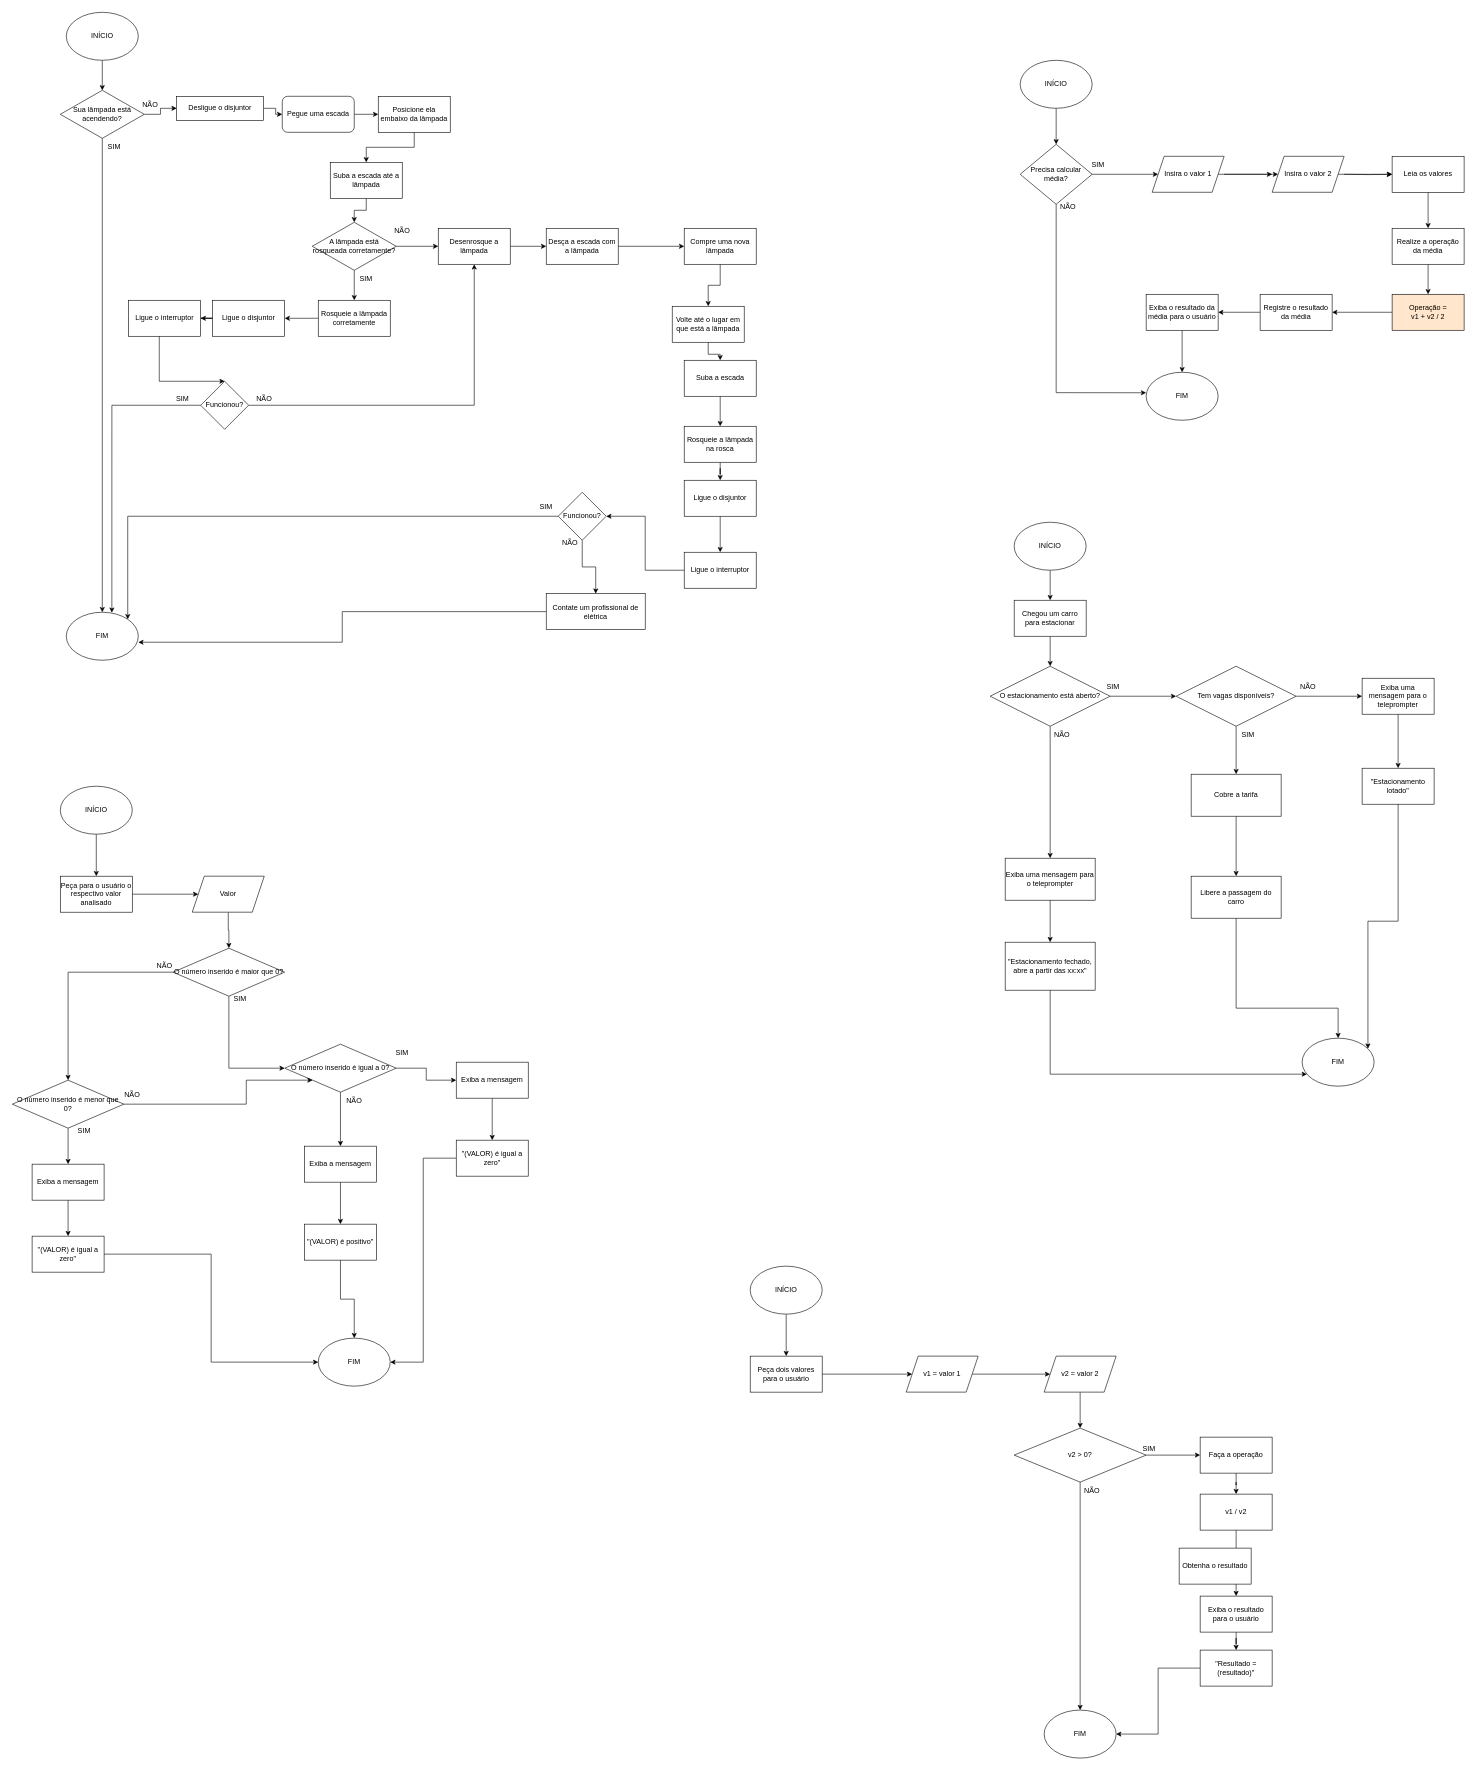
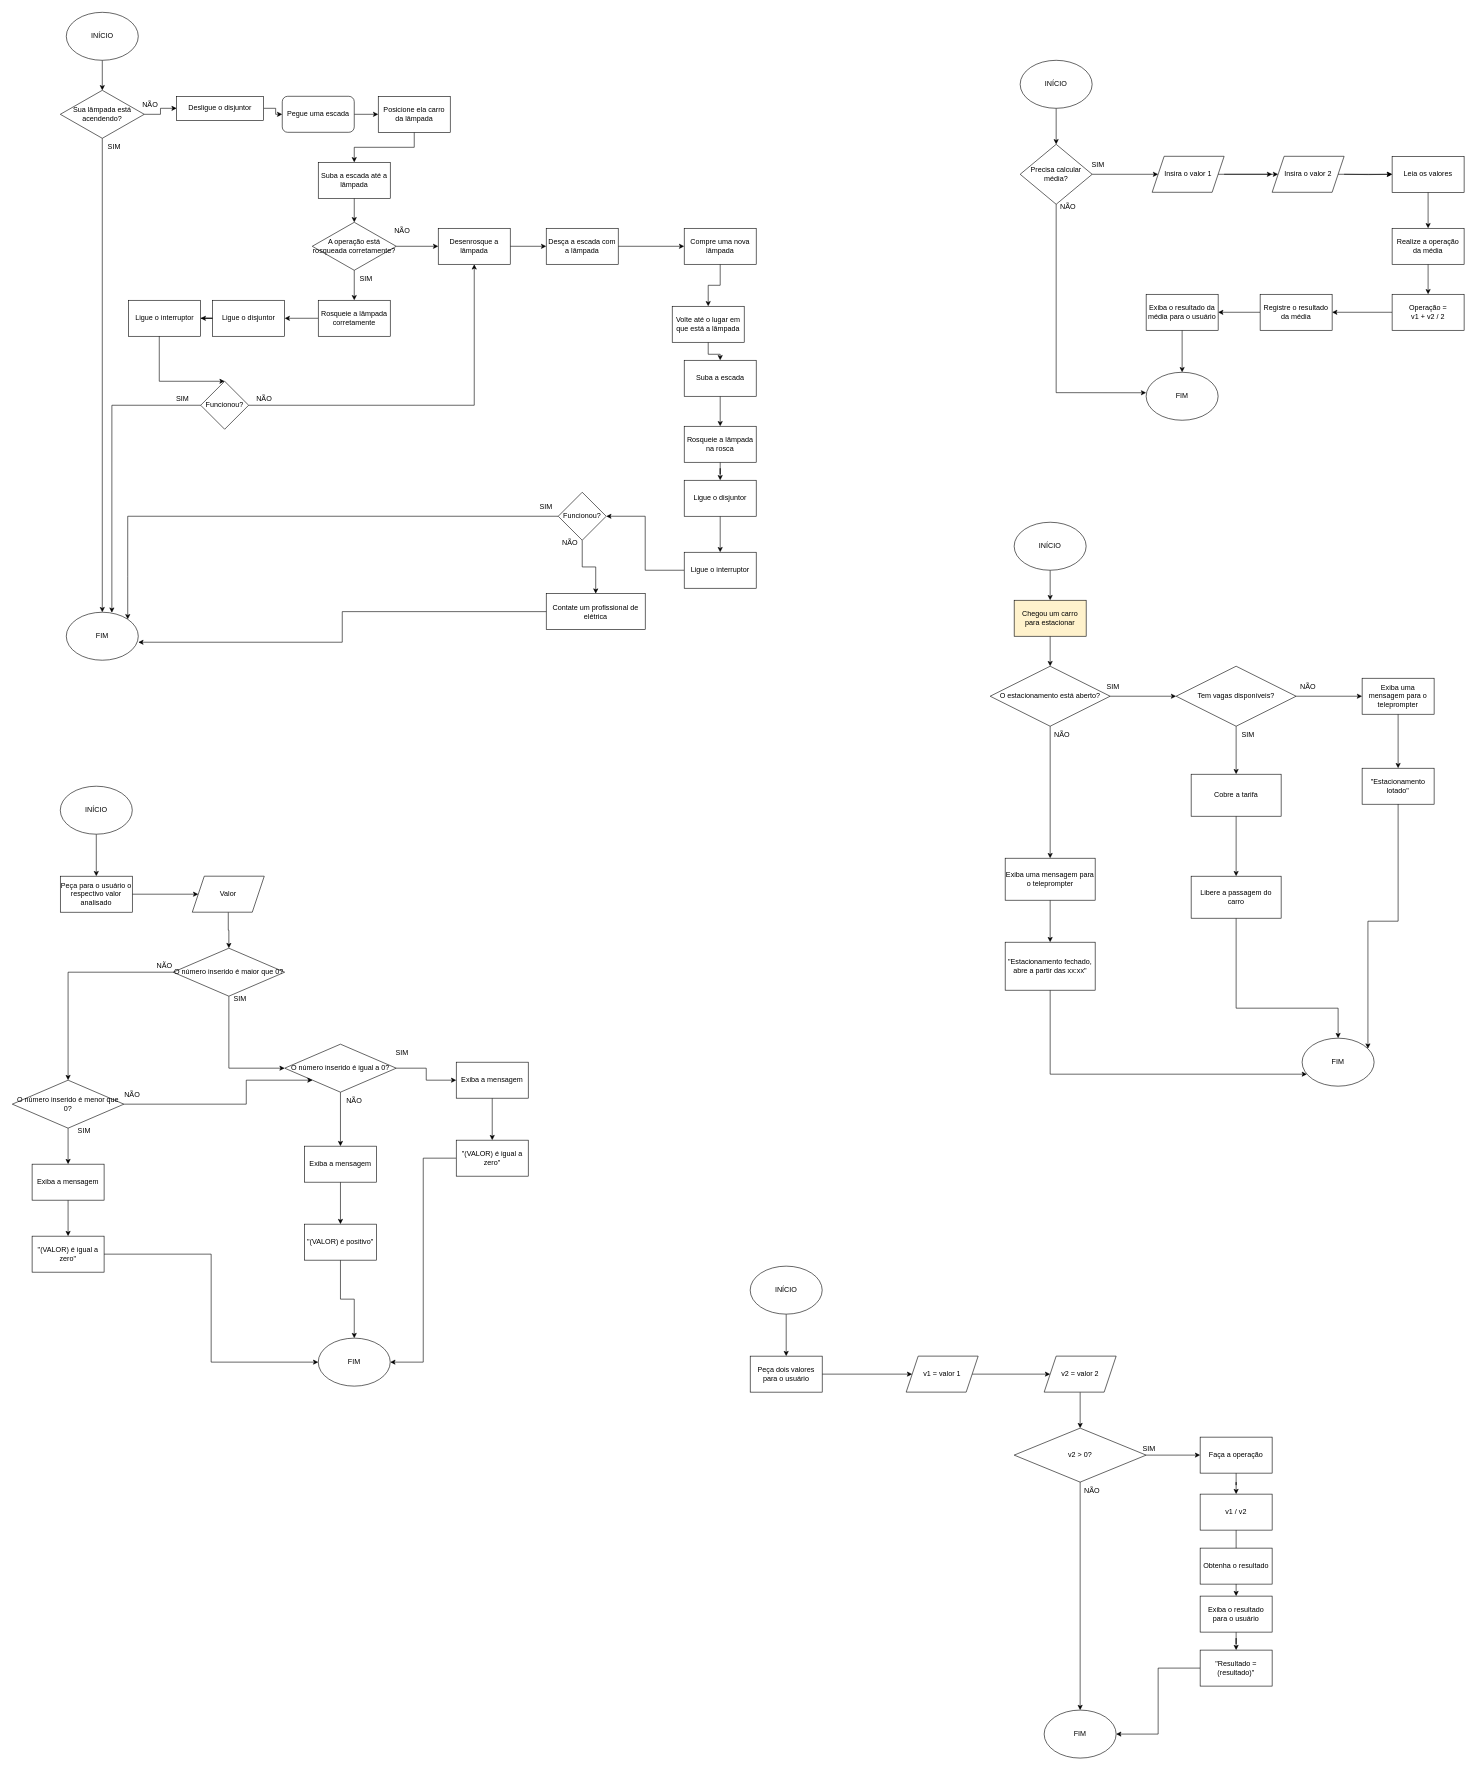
node "Posicione ela embaixo da lâmpada": label "Posicione ela embaixo da lâmpada" -> "Posicione ela carro da lâmpada"
node "Suba a escada até a lâmpada": moved (366, 180) -> (354, 180)
node "A lâmpada está rosqueada corretamente?": label "A lâmpada está rosqueada corretamente?" -> "A operação está rosqueada corretamente?"
node "Operação = v1 + v2 / 2": fillcolor #ffe6cc -> #ffffff
node "Chegou um carro para estacionar": fillcolor #ffffff -> #fff2cc
node "Obtenha o resultado": moved (1215, 1566) -> (1236, 1566)
